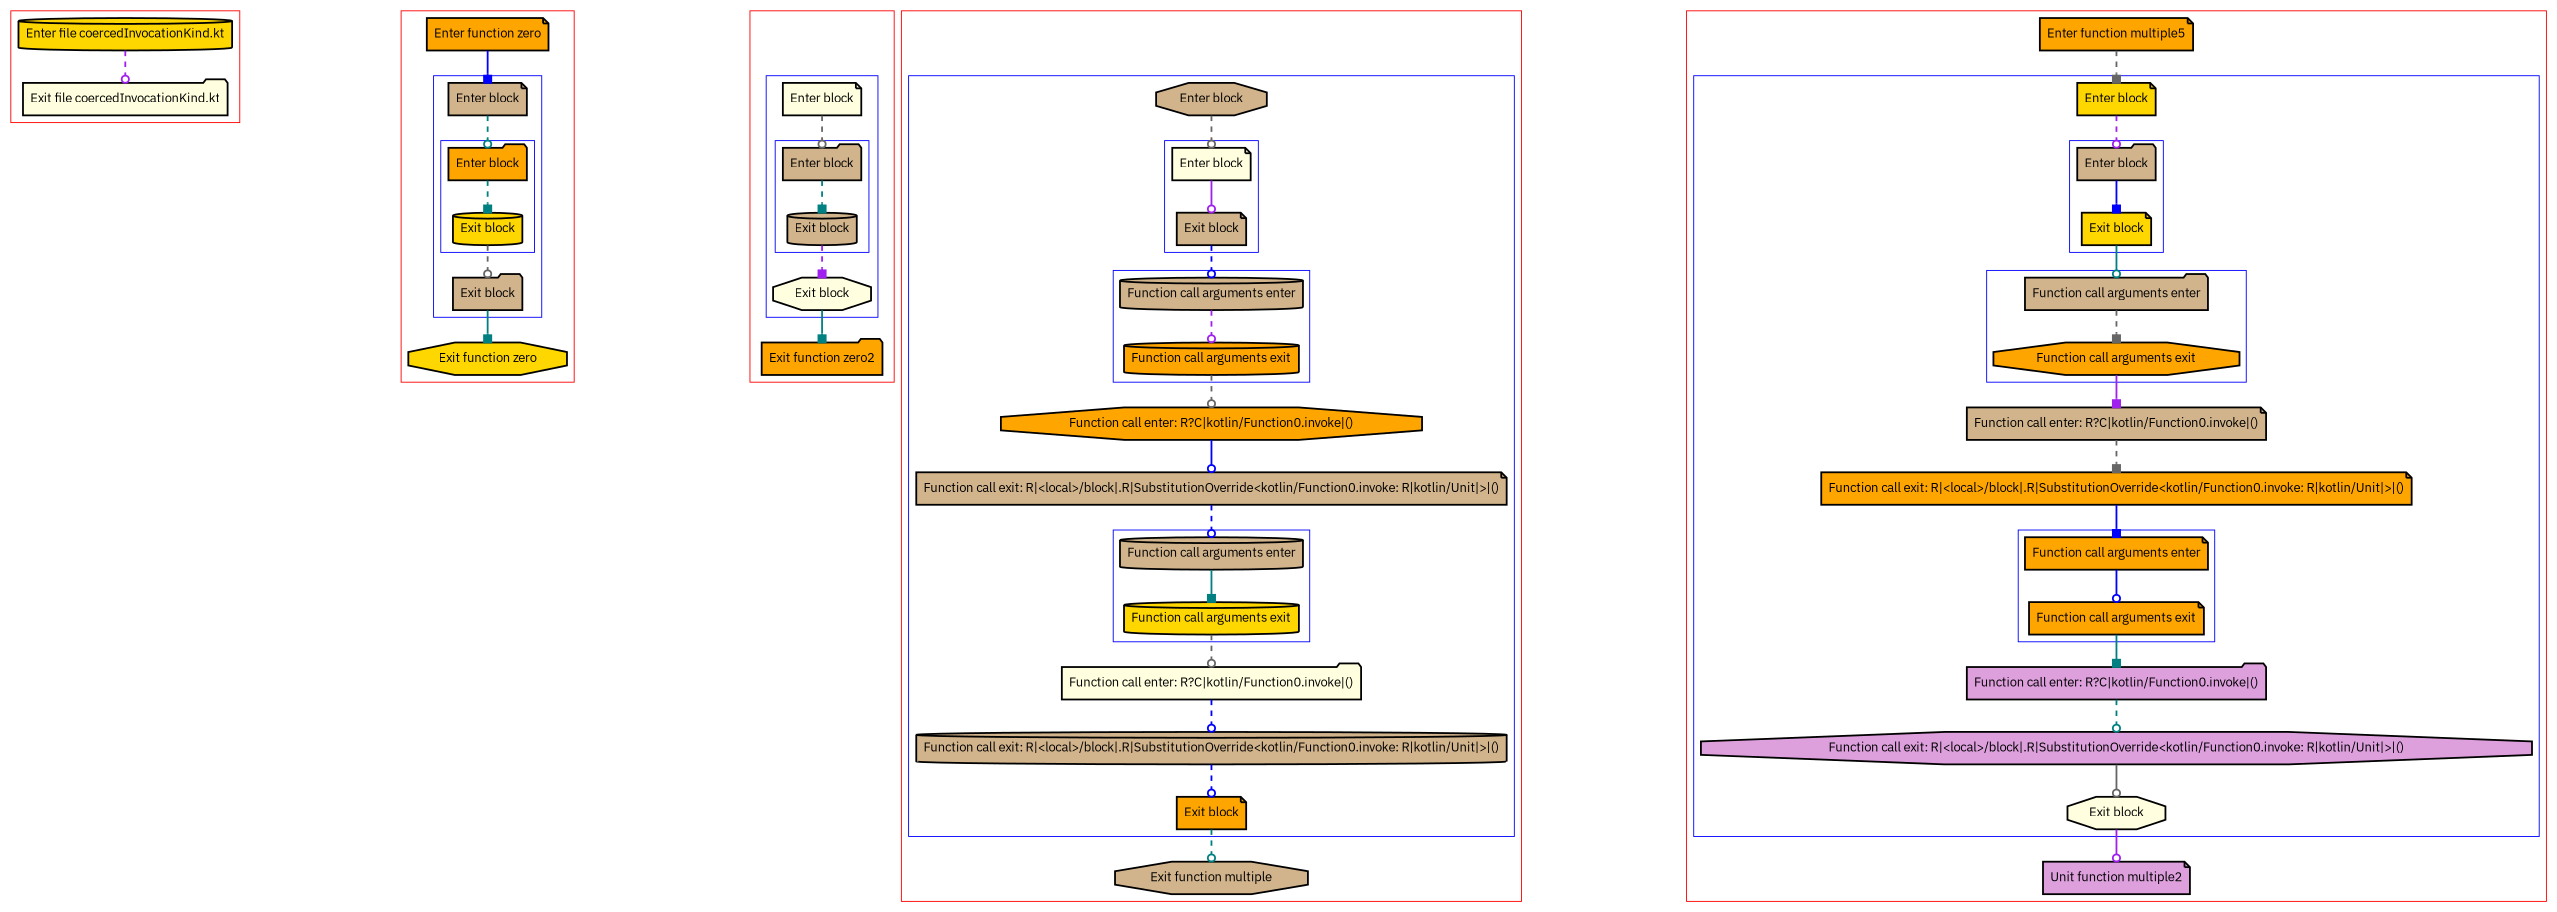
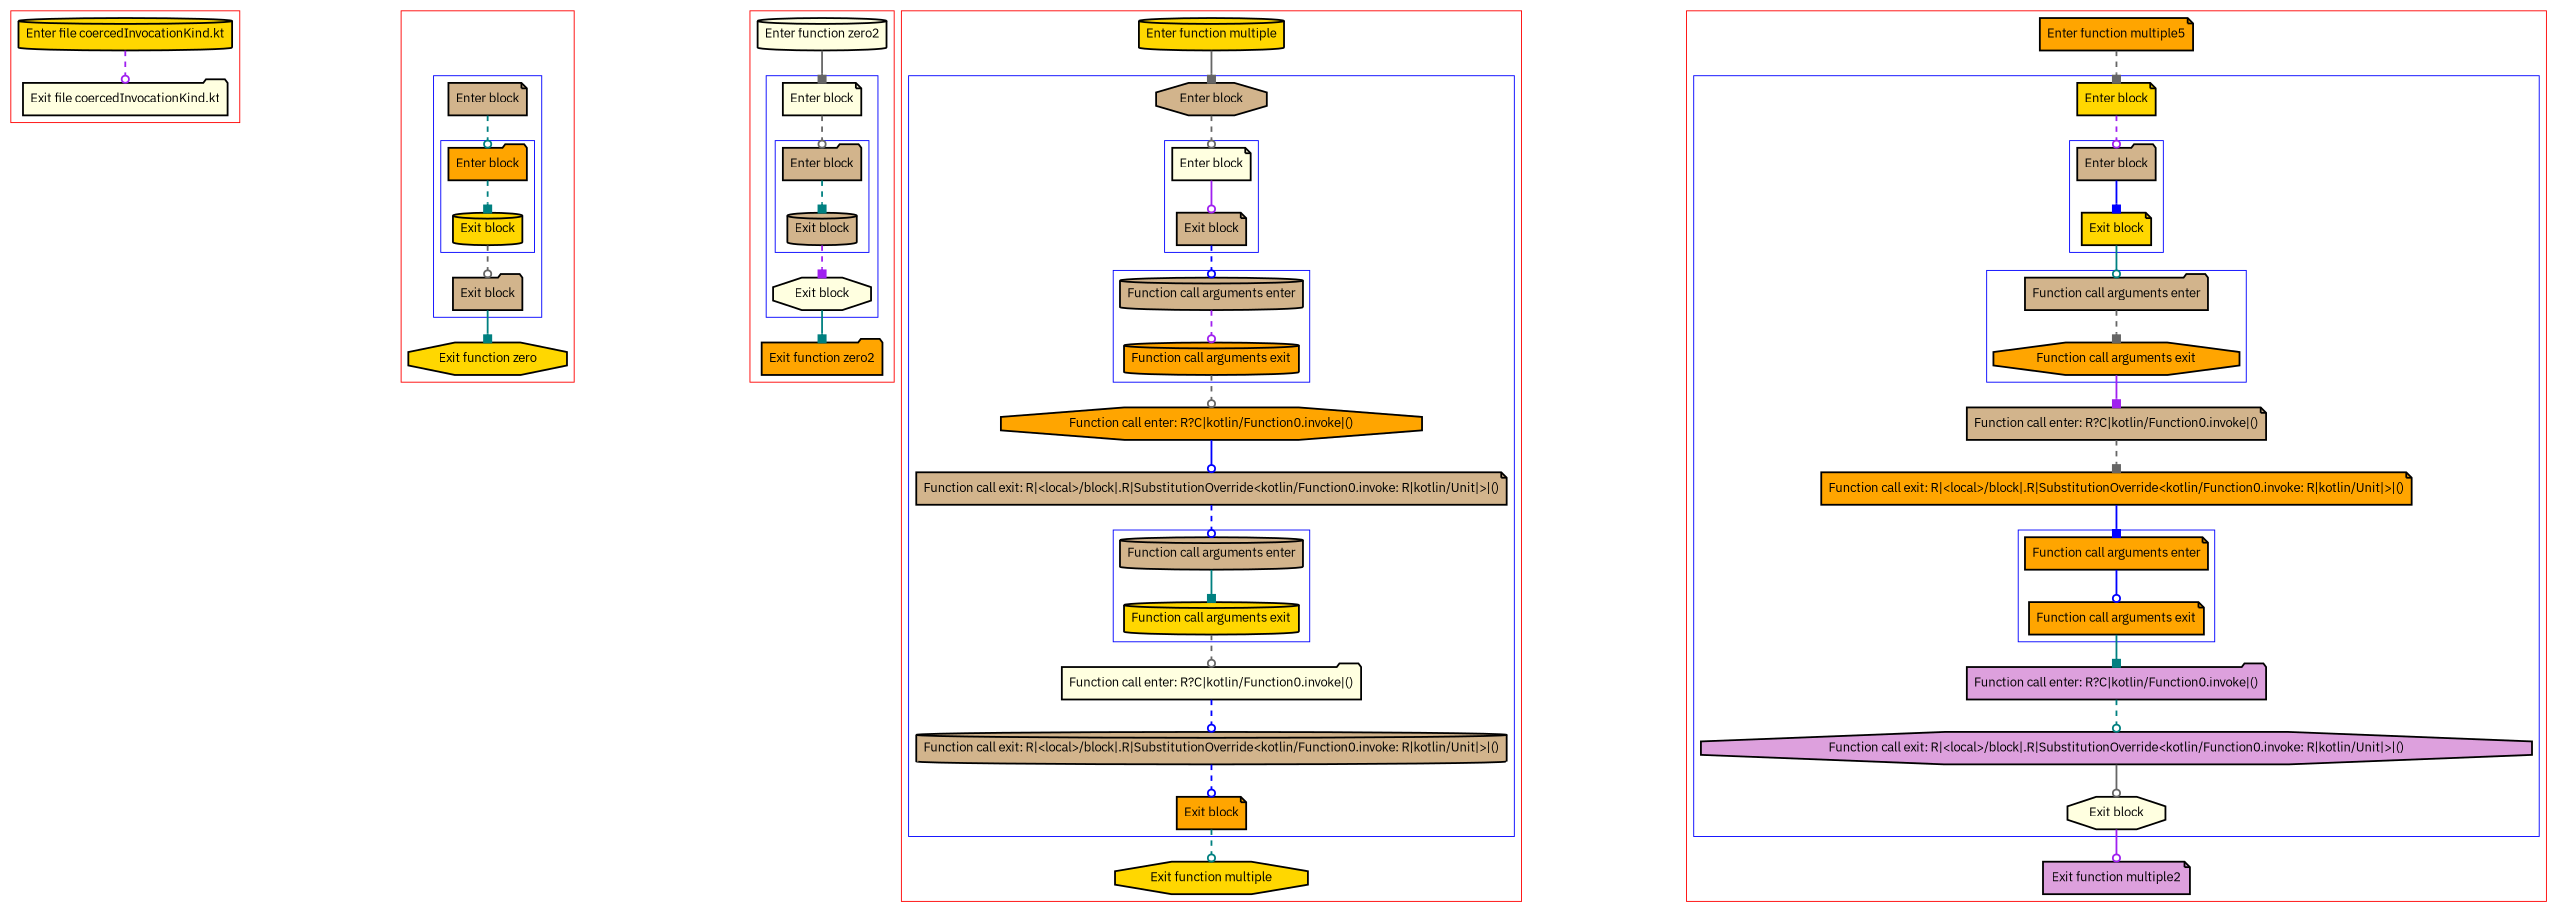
node "Enter function zero": removed
node "Enter function zero2": added
node "Enter function multiple": added
node "Exit function multiple": fillcolor tan -> gold
node "Unit function multiple2": label "Unit function multiple2" -> "Exit function multiple2"
